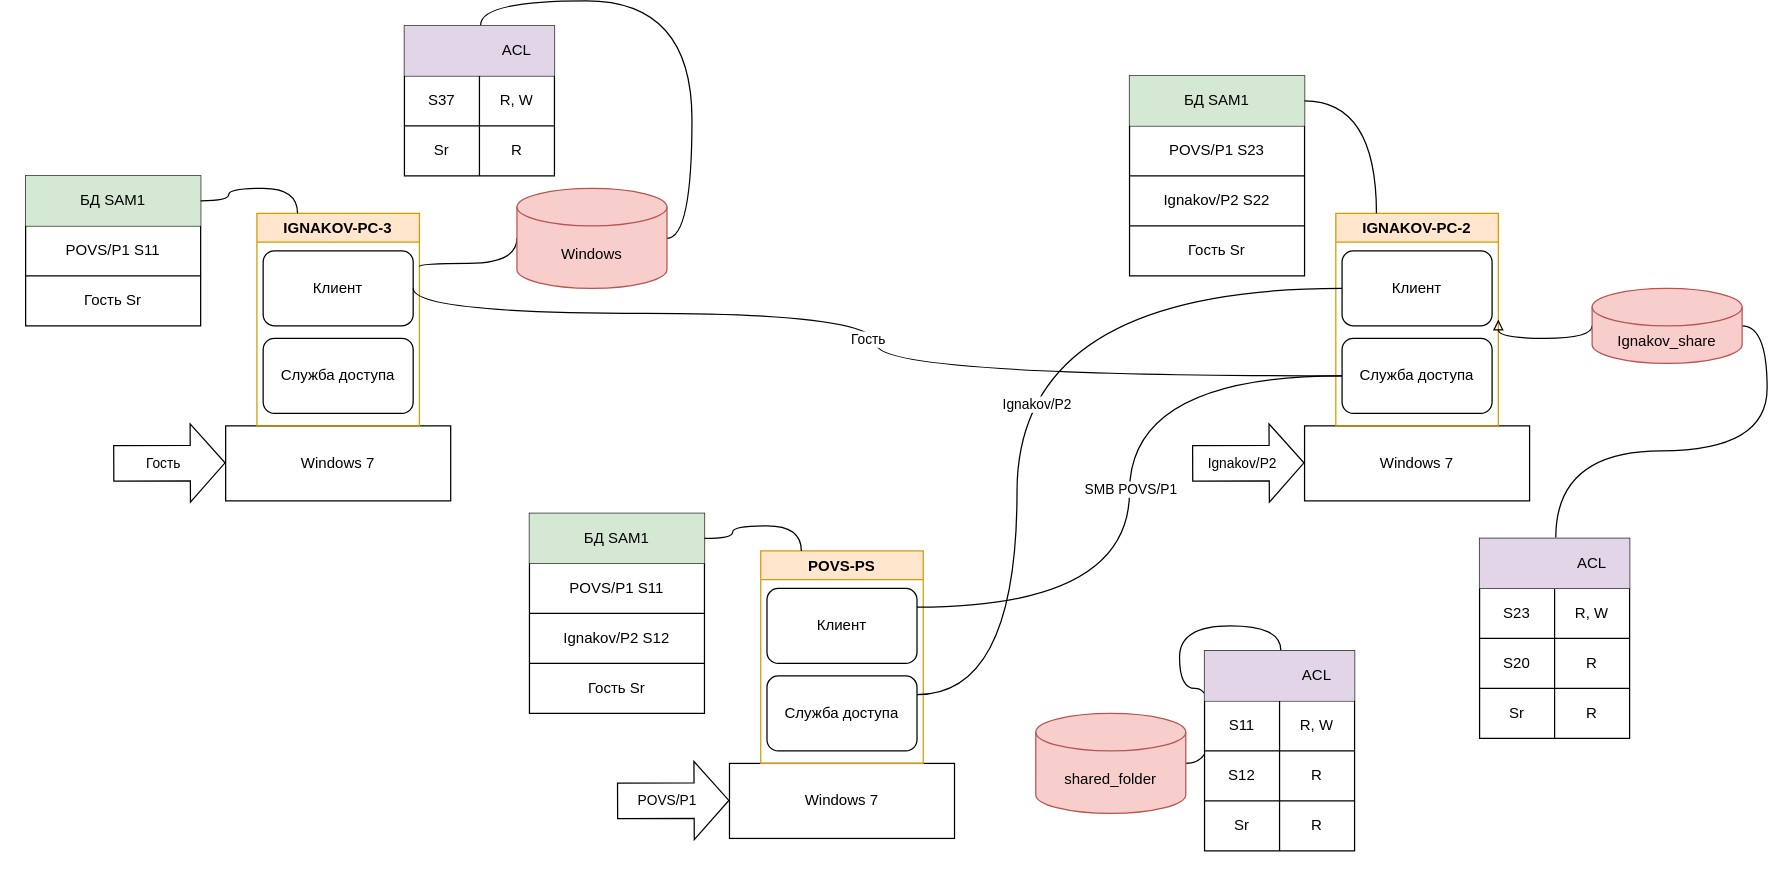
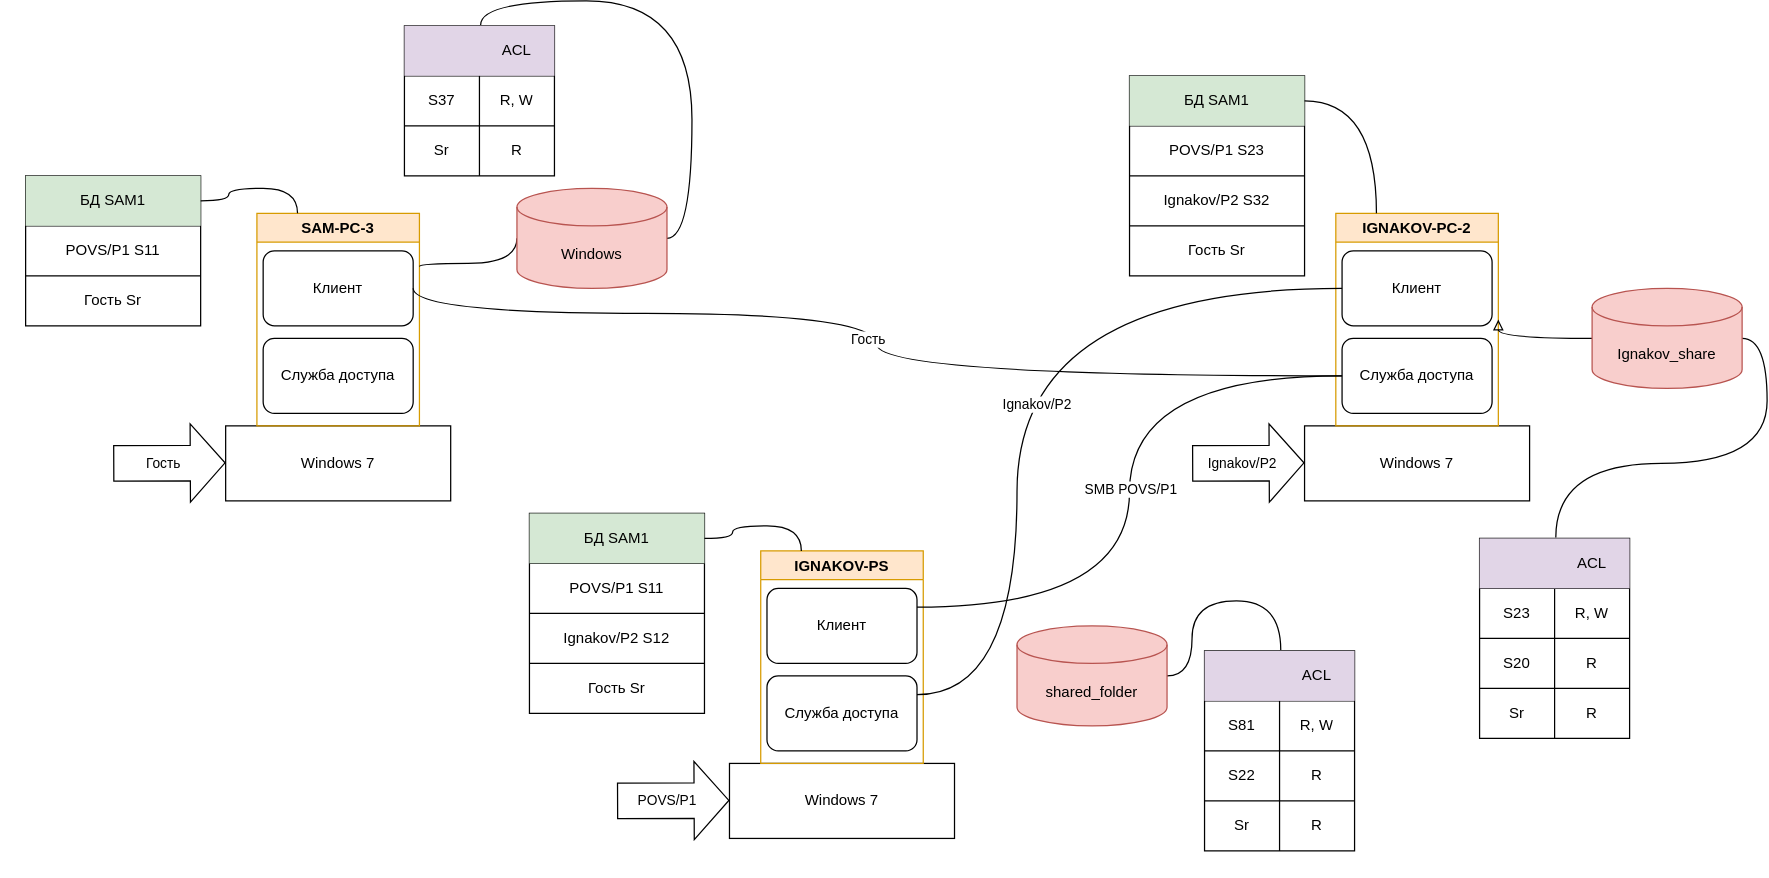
node "Ignakov/P2 S22": label "Ignakov/P2 S22" -> "Ignakov/P2 S32"
node "IGNAKOV-PC-3": label "IGNAKOV-PC-3" -> "SAM-PC-3"
node "Ignakov_share": size 150x75 -> 150x100
node "POVS-PS": label "POVS-PS" -> "IGNAKOV-PS"
node "S11": label "S11" -> "S81"
node "shared_folder": moved (1111, 763) -> (1092, 676)
node "S12": label "S12" -> "S22"
